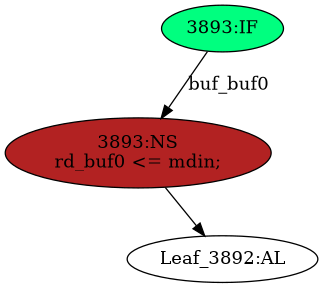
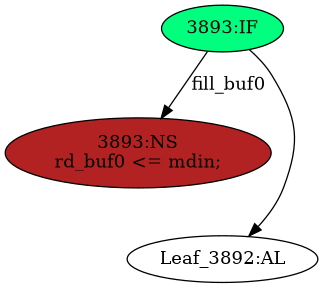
edge "3893:IF" -> "3893:NS rd_buf0 <= mdin;": label "buf_buf0" -> "fill_buf0"
edge "3893:NS rd_buf0 <= mdin;" -> "Leaf_3892:AL": now "3893:IF" -> "Leaf_3892:AL"
